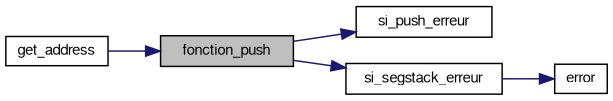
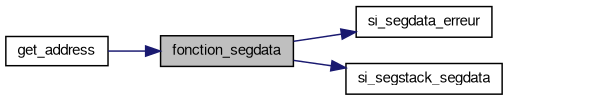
node "si_push_erreur": label "si_push_erreur" -> "si_segdata_erreur"
node "fonction_push": label "fonction_push" -> "fonction_segdata"
node "si_segstack_erreur": label "si_segstack_erreur" -> "si_segstack_segdata"
node "error": removed
